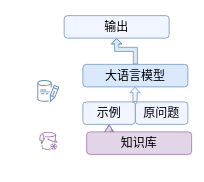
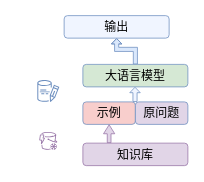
node "大语言模型": fillcolor #dae8fc -> #d5e8d4
node "示例": fillcolor #f0f5ff -> #f8cecc
node "原问题": fillcolor #f0f5ff -> #e1d5e7
node "知识库": moved (139, 143) -> (135, 154)
